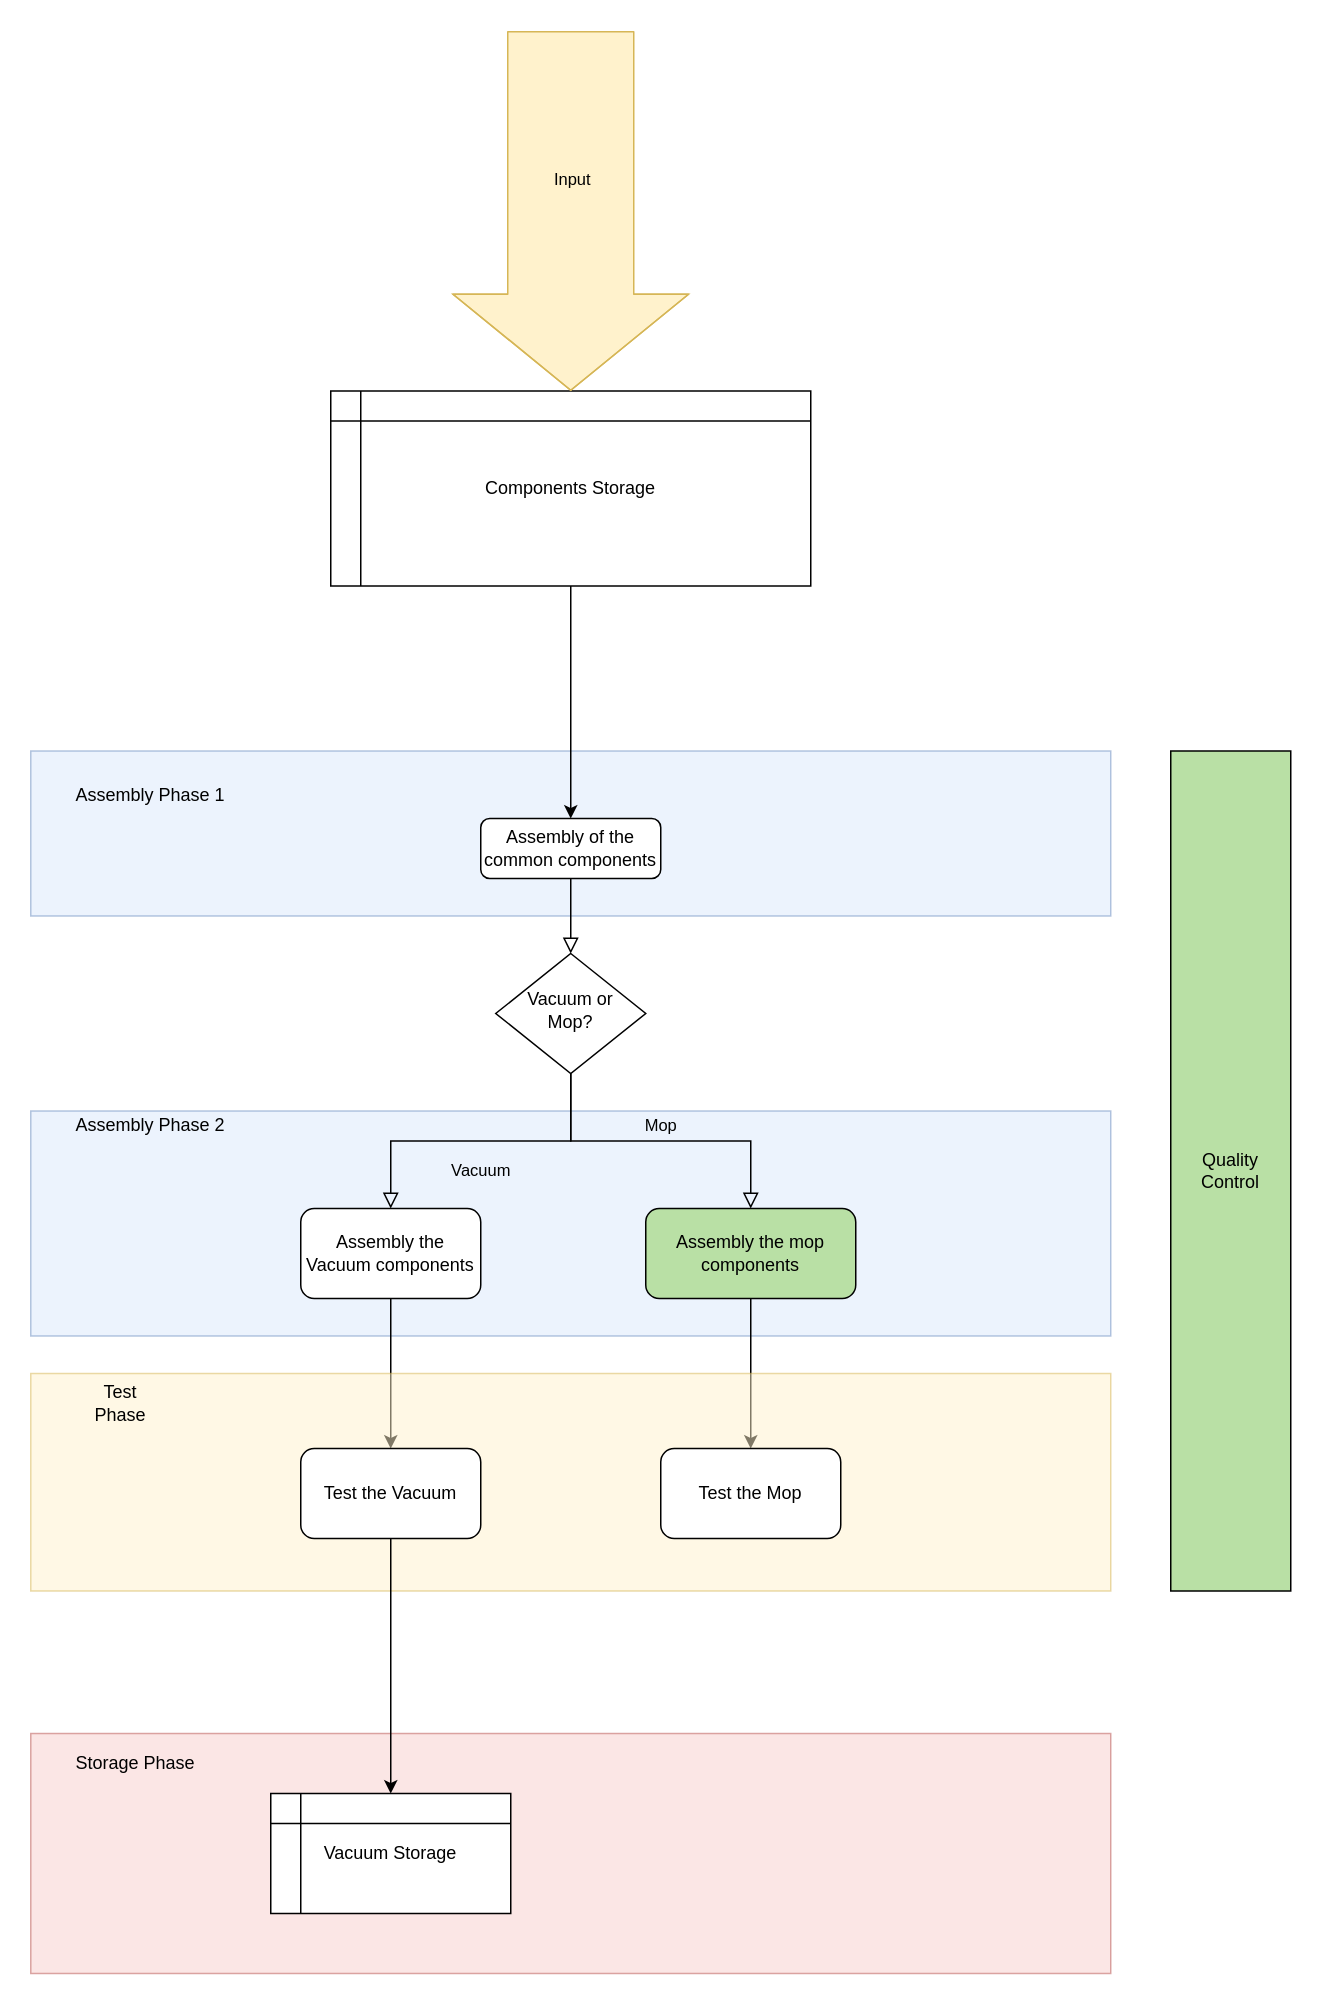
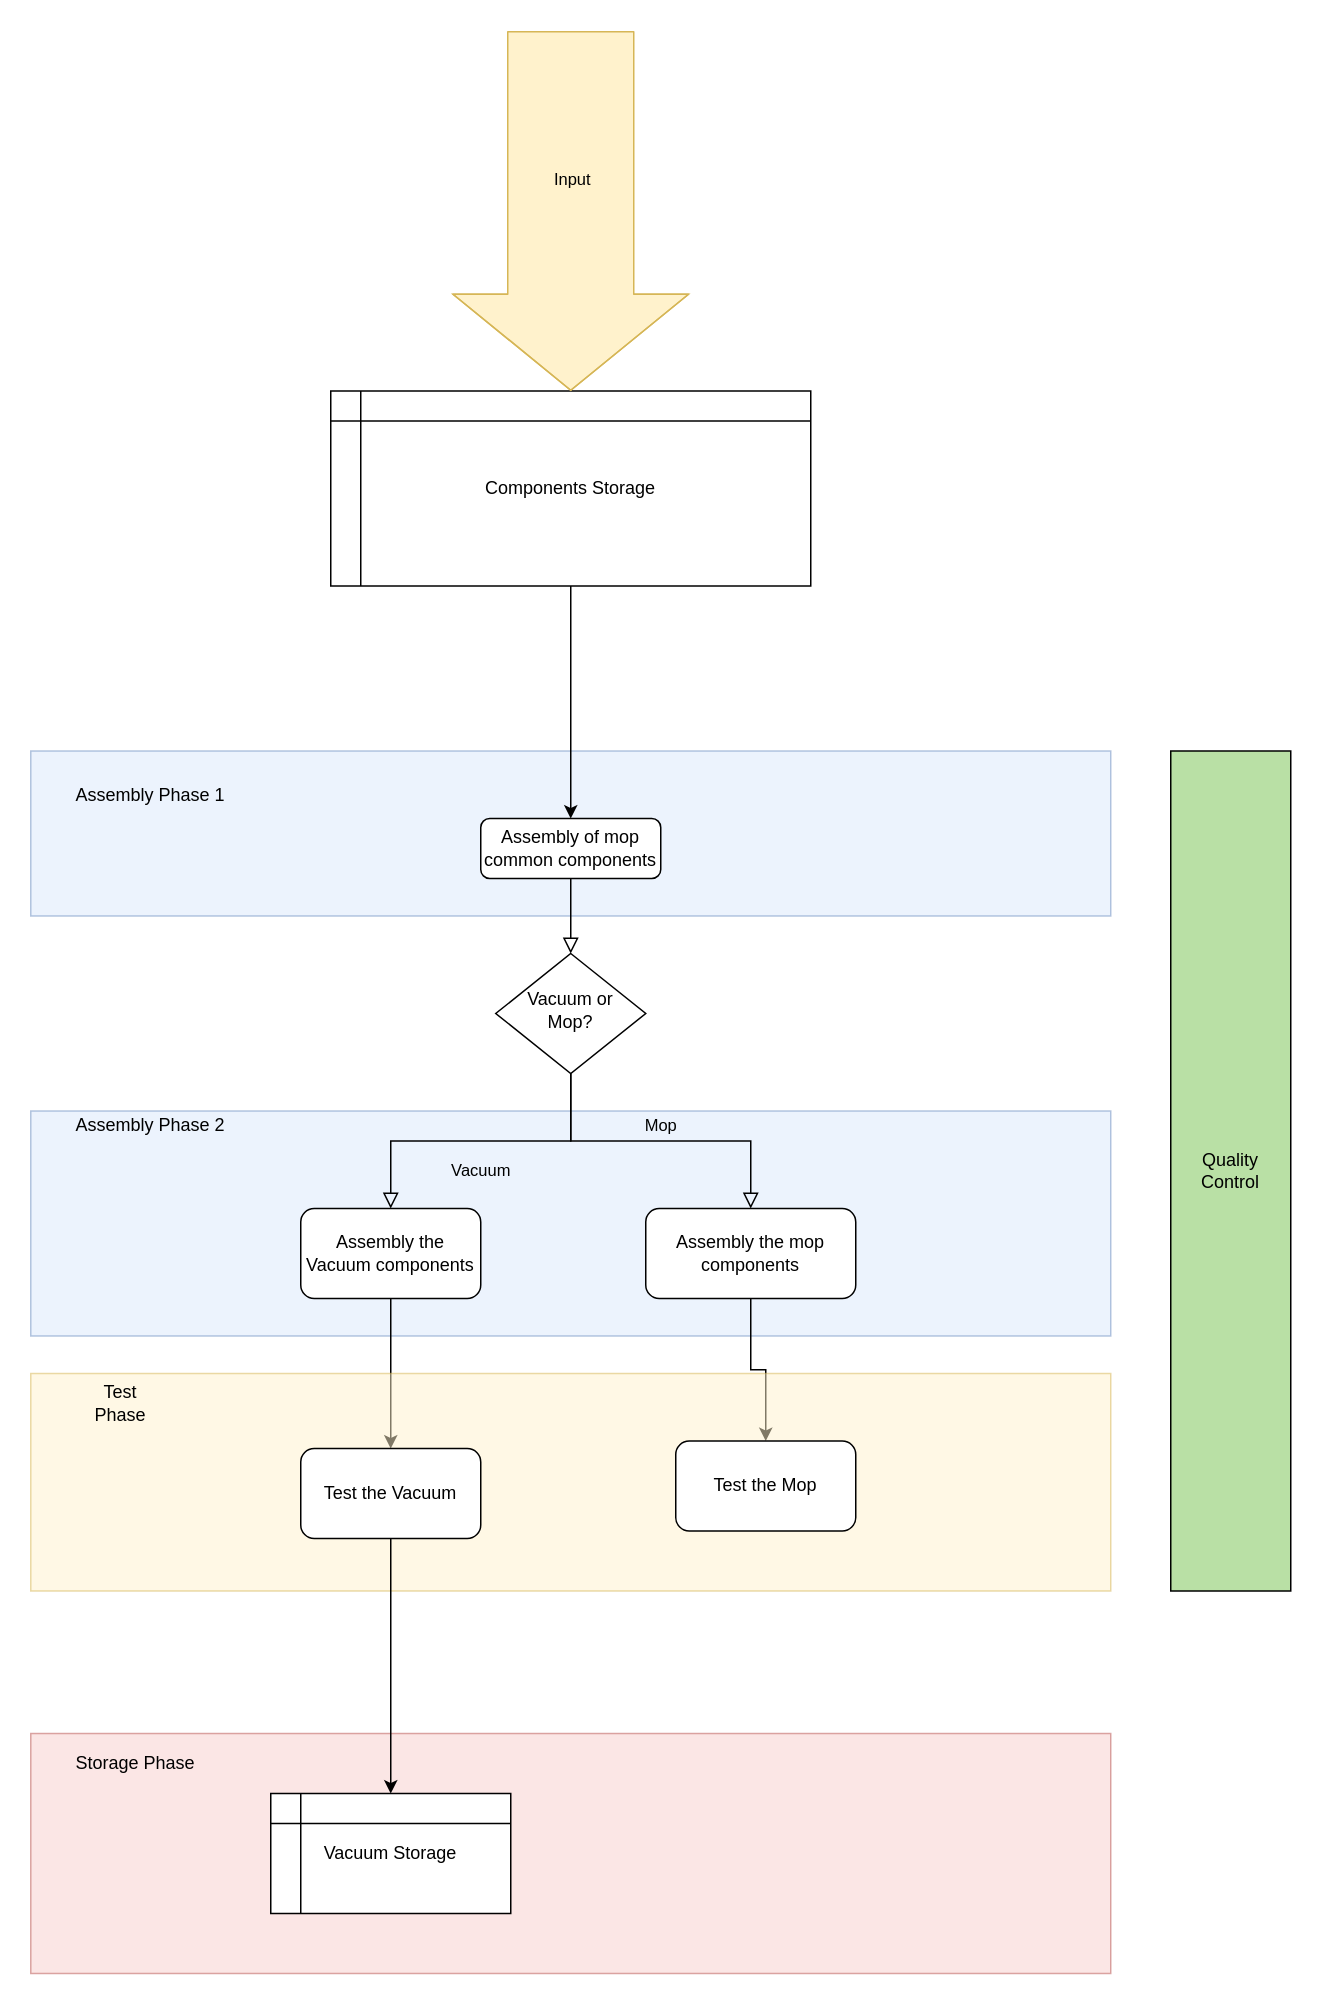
node "Assembly of the common components": label "Assembly of the common components" -> "Assembly of mop common components"
node "Assembly the mop components": fillcolor #b9e0a5 -> #ffffff
node "Test the Mop": moved (751, 1493) -> (766, 1486)
